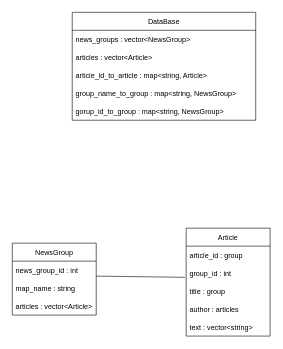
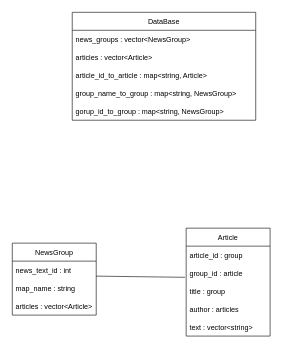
node "news_group_id : int": label "news_group_id : int" -> "news_text_id : int"
node "group_id : int": label "group_id : int" -> "group_id : article"
